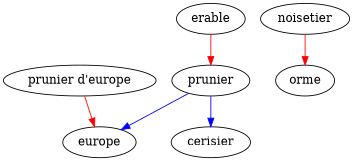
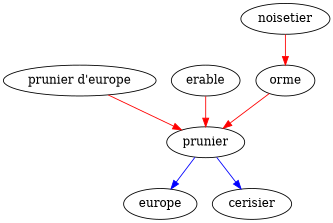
edge "prunier d'europe" -> "europe": now "prunier d'europe" -> "prunier"
edge "orme" -> "prunier": added
